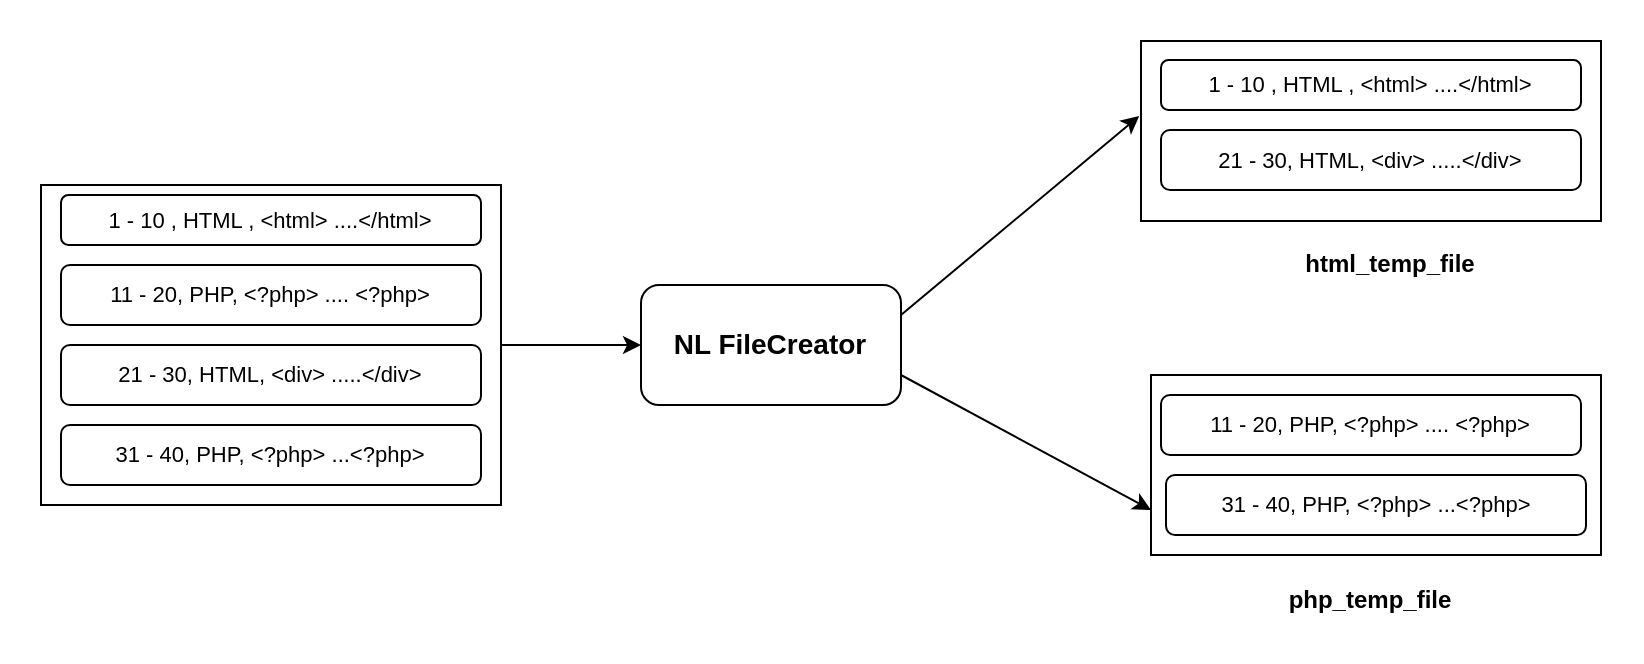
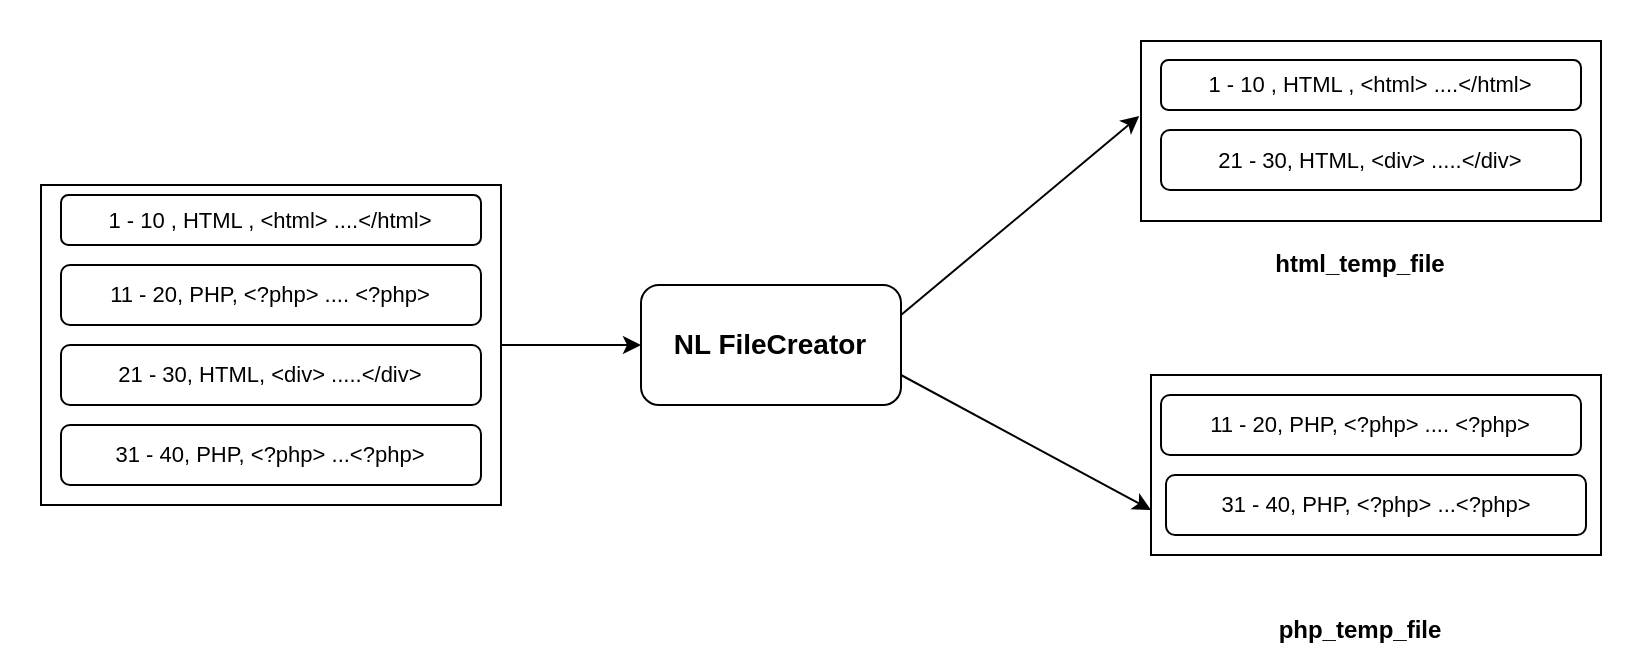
node "html_temp_file": moved (1391, 265) -> (1361, 265)
node "php_temp_file": moved (1371, 600) -> (1361, 630)
